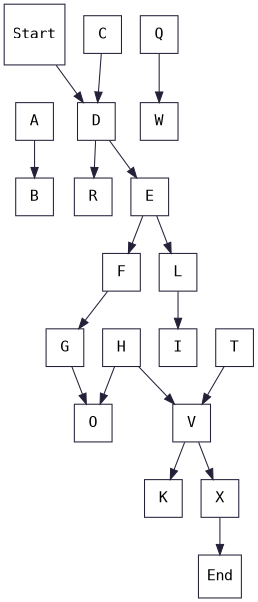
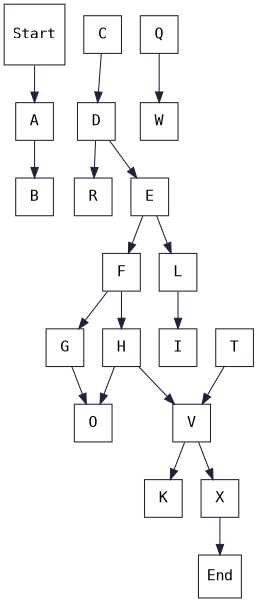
edge "Start" -> "D": now "Start" -> "A"
edge "F" -> "H": added
